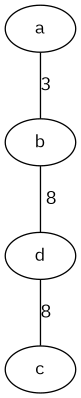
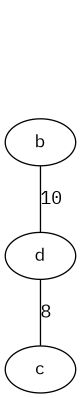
node "a": removed
edge "b" -- "d": label "8" -> "10"
